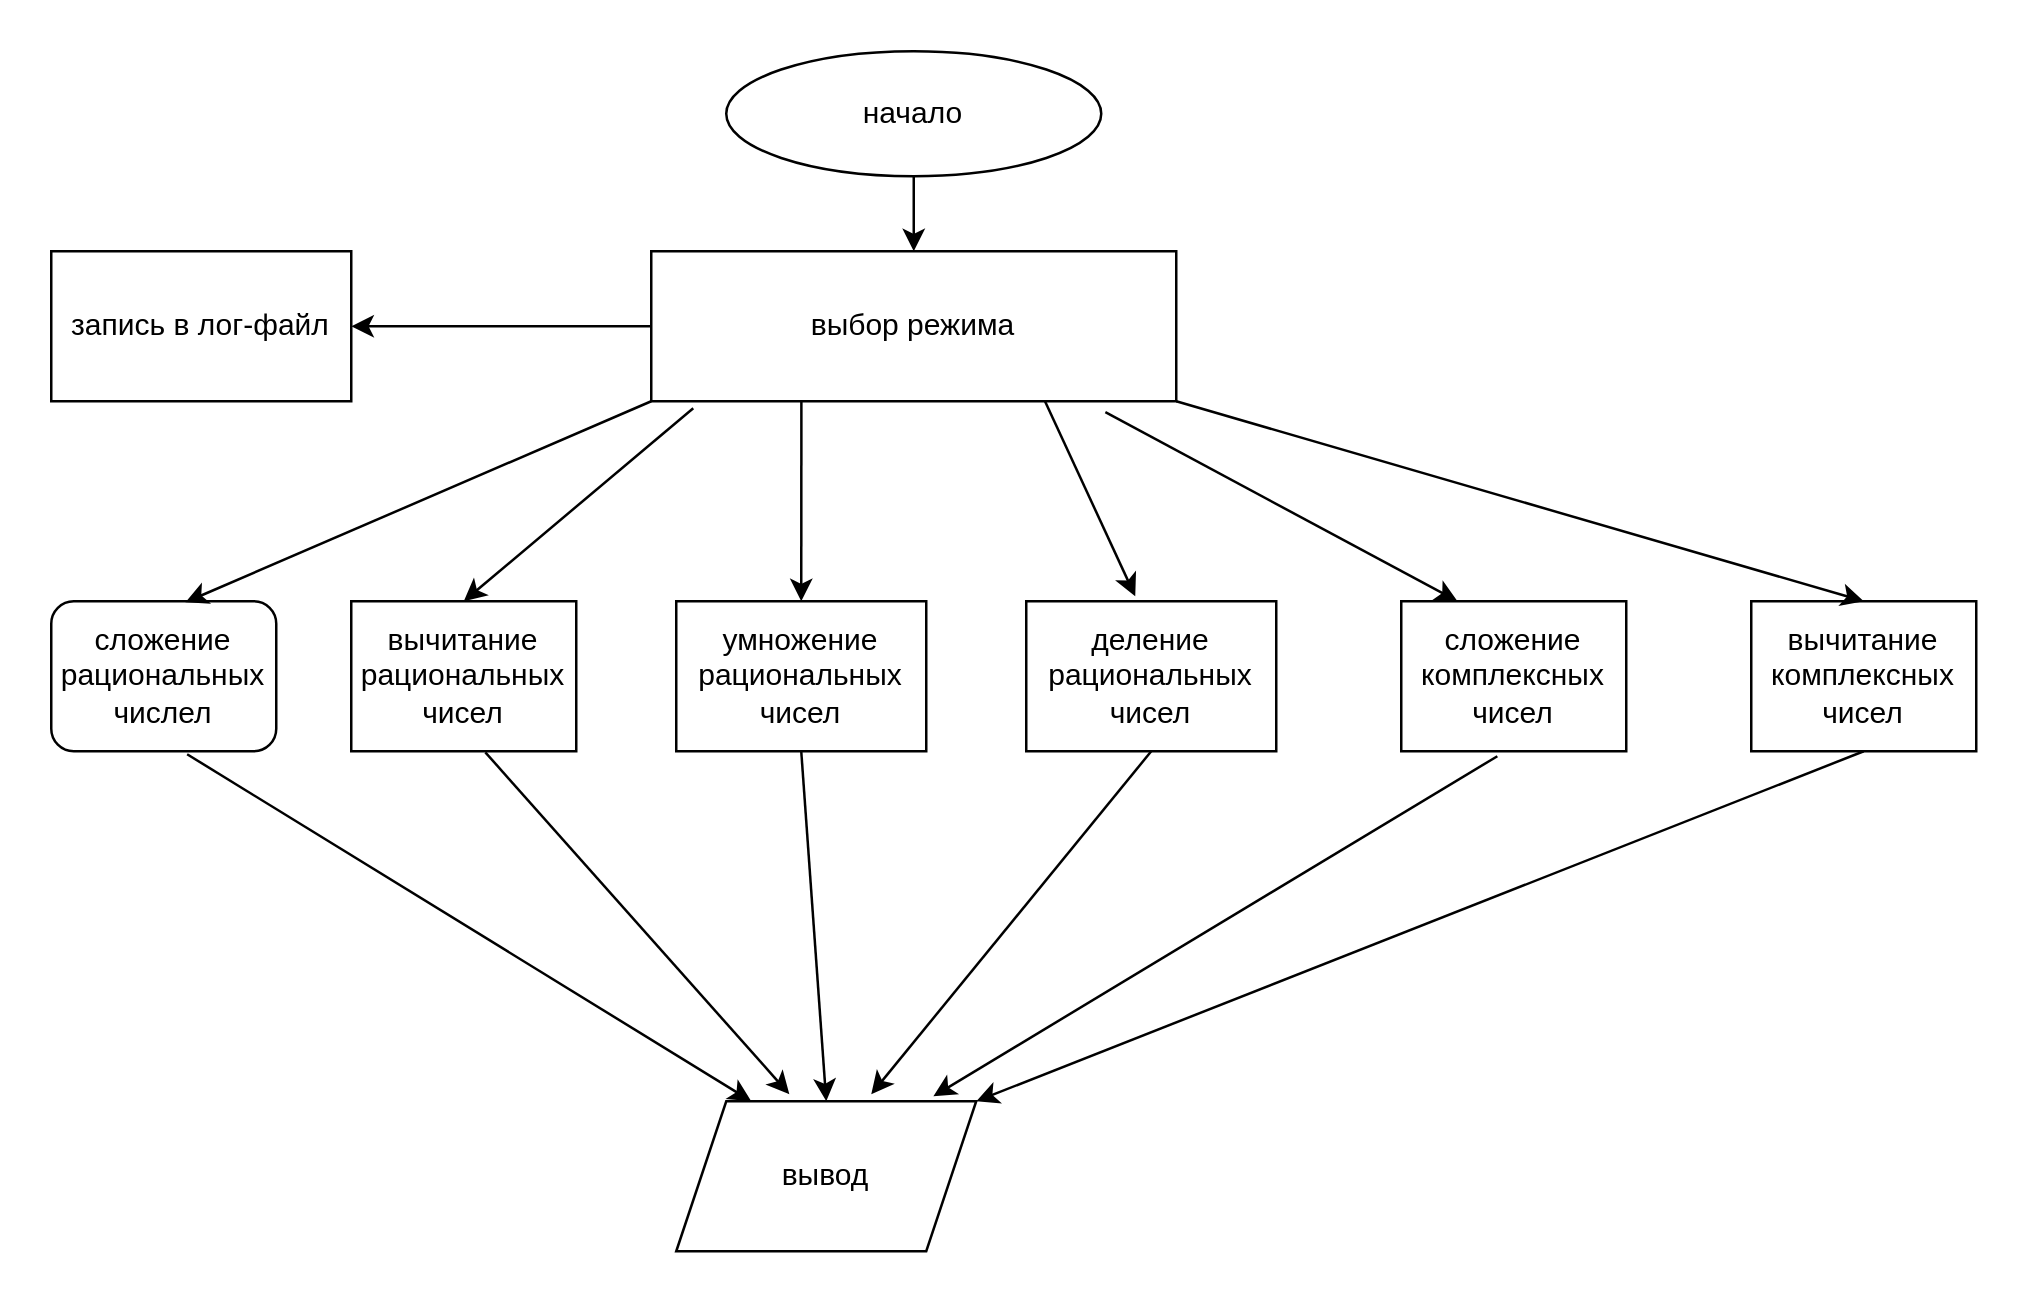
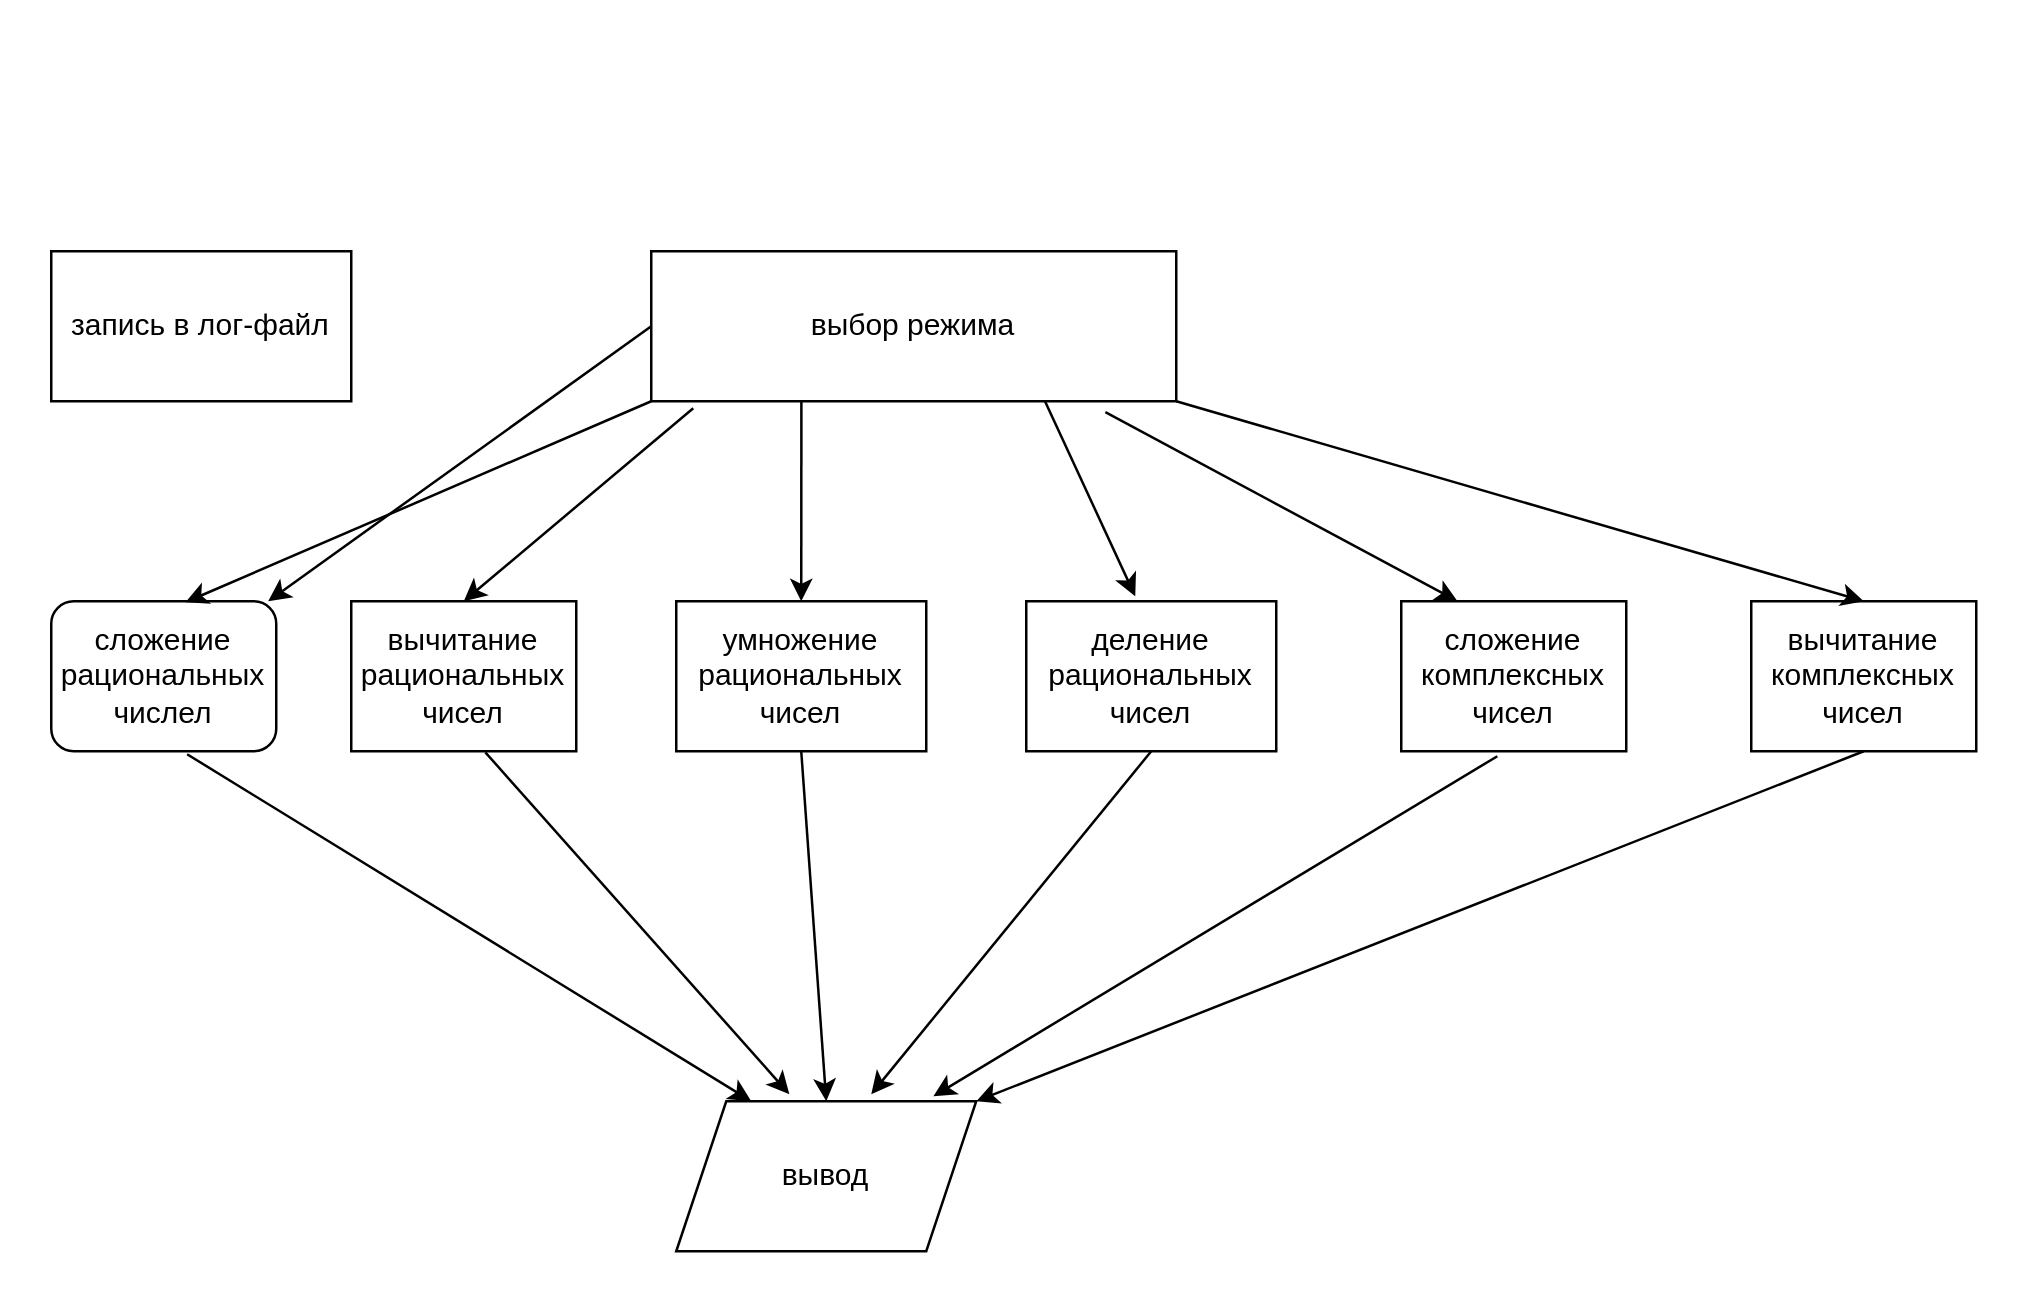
node "начало": removed
edge "начало" -> "выбор режима": removed
edge "выбор режима" -> "запись в лог-файл": now "выбор режима" -> "сложение рациональных числел"
